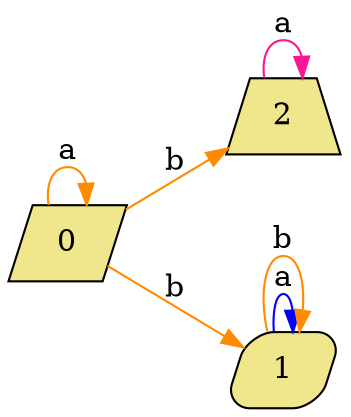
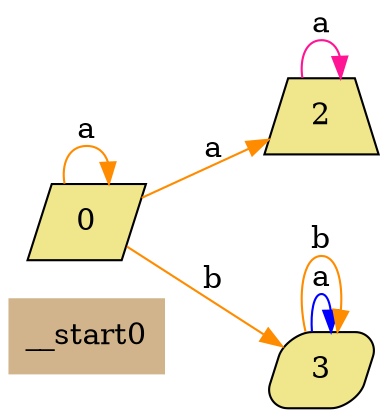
edge "0" -> "2": label "b" -> "a"
node "__start0": added
node "1": label "1" -> "3"
